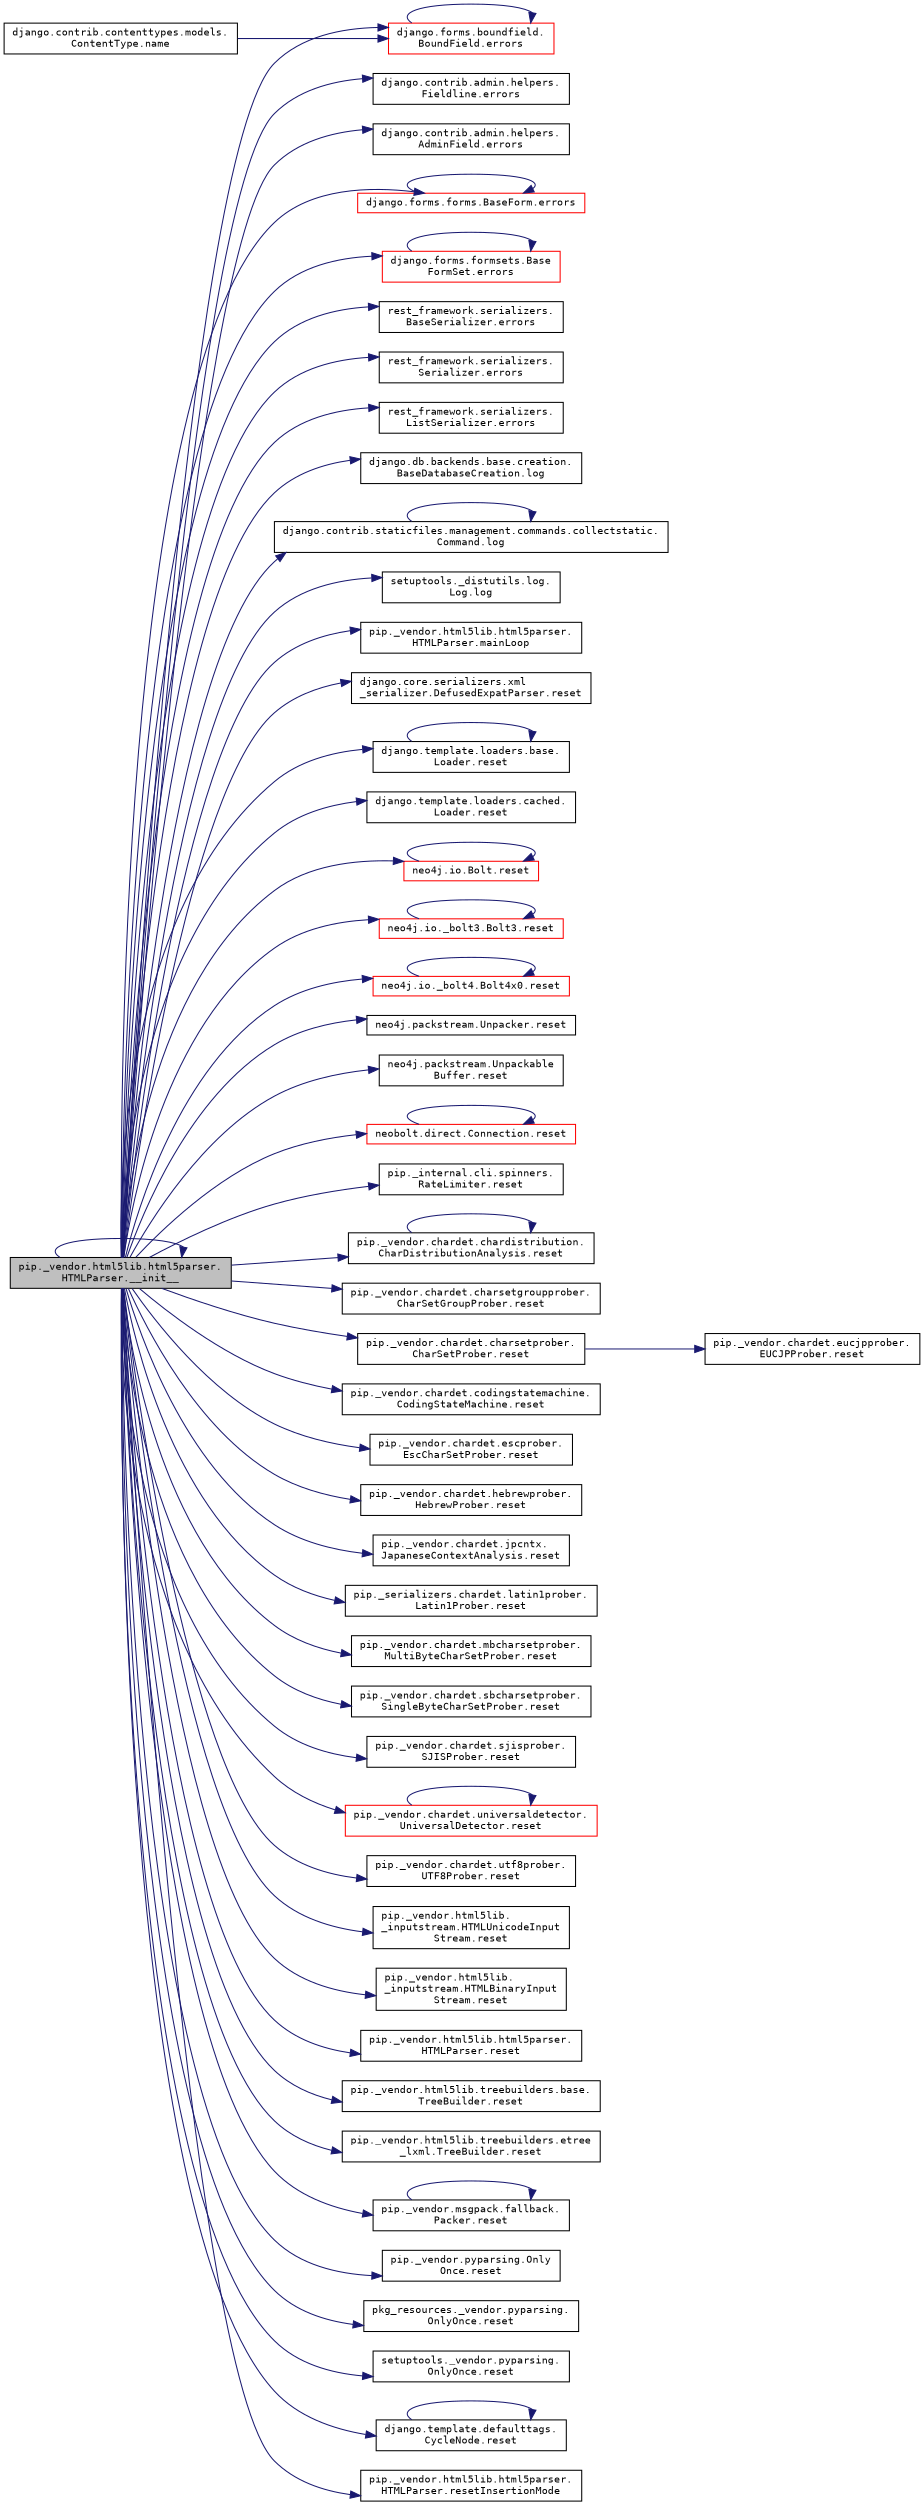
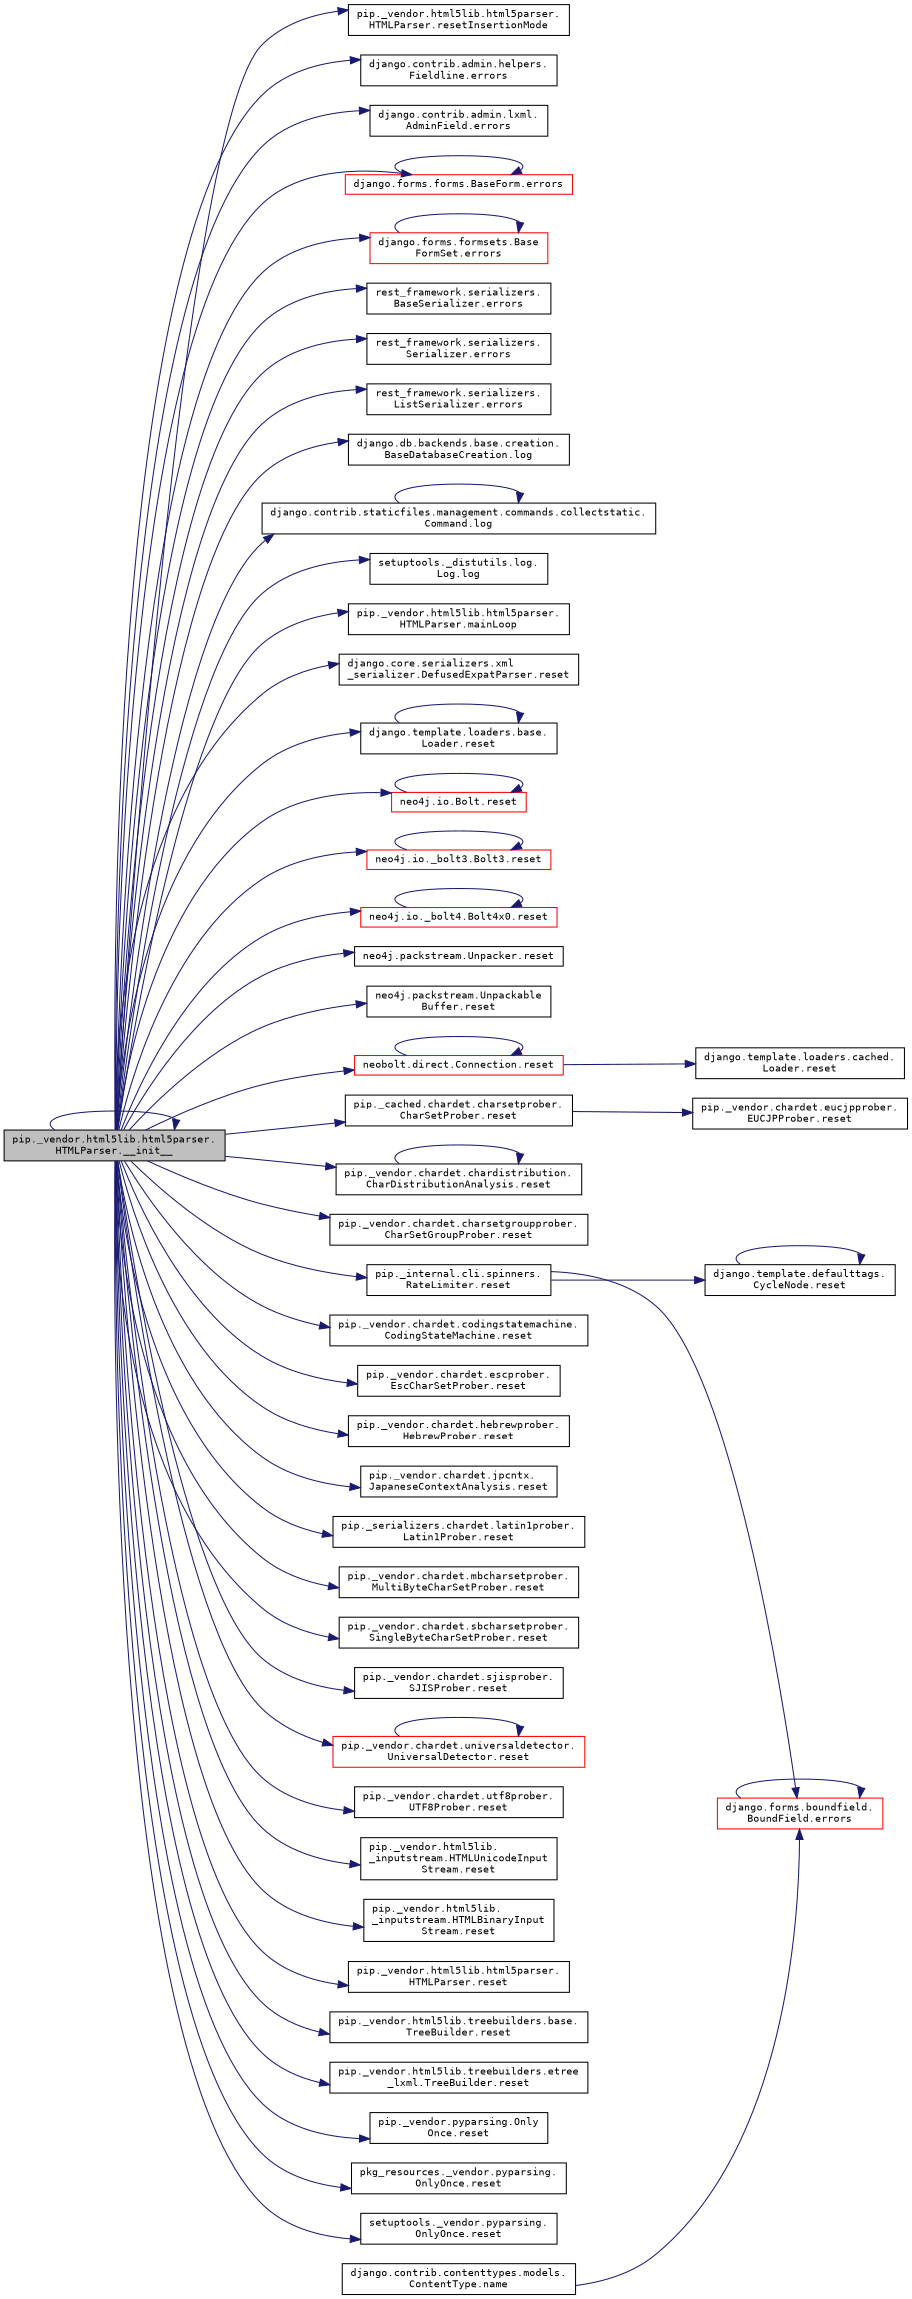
node "django.contrib.admin.helpers. AdminField.errors": label "django.contrib.admin.helpers. AdminField.errors" -> "django.contrib.admin.lxml. AdminField.errors"
edge "pip._vendor.html5lib.html5parser. HTMLParser.__init__" -> "django.forms.boundfield. BoundField.errors": now "pip._internal.cli.spinners. RateLimiter.reset" -> "django.forms.boundfield. BoundField.errors"
edge "pip._vendor.html5lib.html5parser. HTMLParser.__init__" -> "django.template.loaders.cached. Loader.reset": now "neobolt.direct.Connection.reset" -> "django.template.loaders.cached. Loader.reset"
node "pip._vendor.chardet.charsetprober. CharSetProber.reset": label "pip._vendor.chardet.charsetprober. CharSetProber.reset" -> "pip._cached.chardet.charsetprober. CharSetProber.reset"
edge "pip._vendor.html5lib.html5parser. HTMLParser.__init__" -> "django.template.defaulttags. CycleNode.reset": now "pip._internal.cli.spinners. RateLimiter.reset" -> "django.template.defaulttags. CycleNode.reset"
node "pip._vendor.msgpack.fallback. Packer.reset": removed
